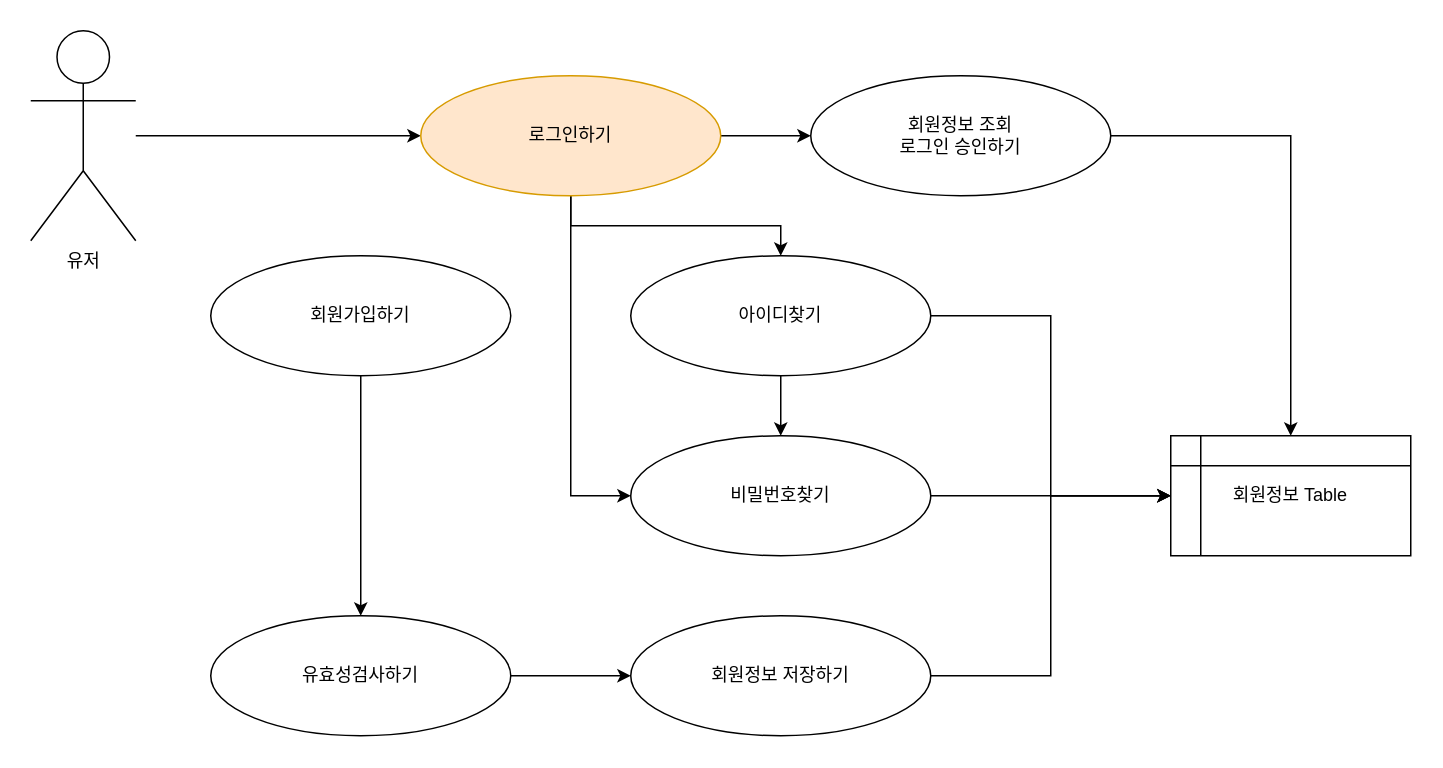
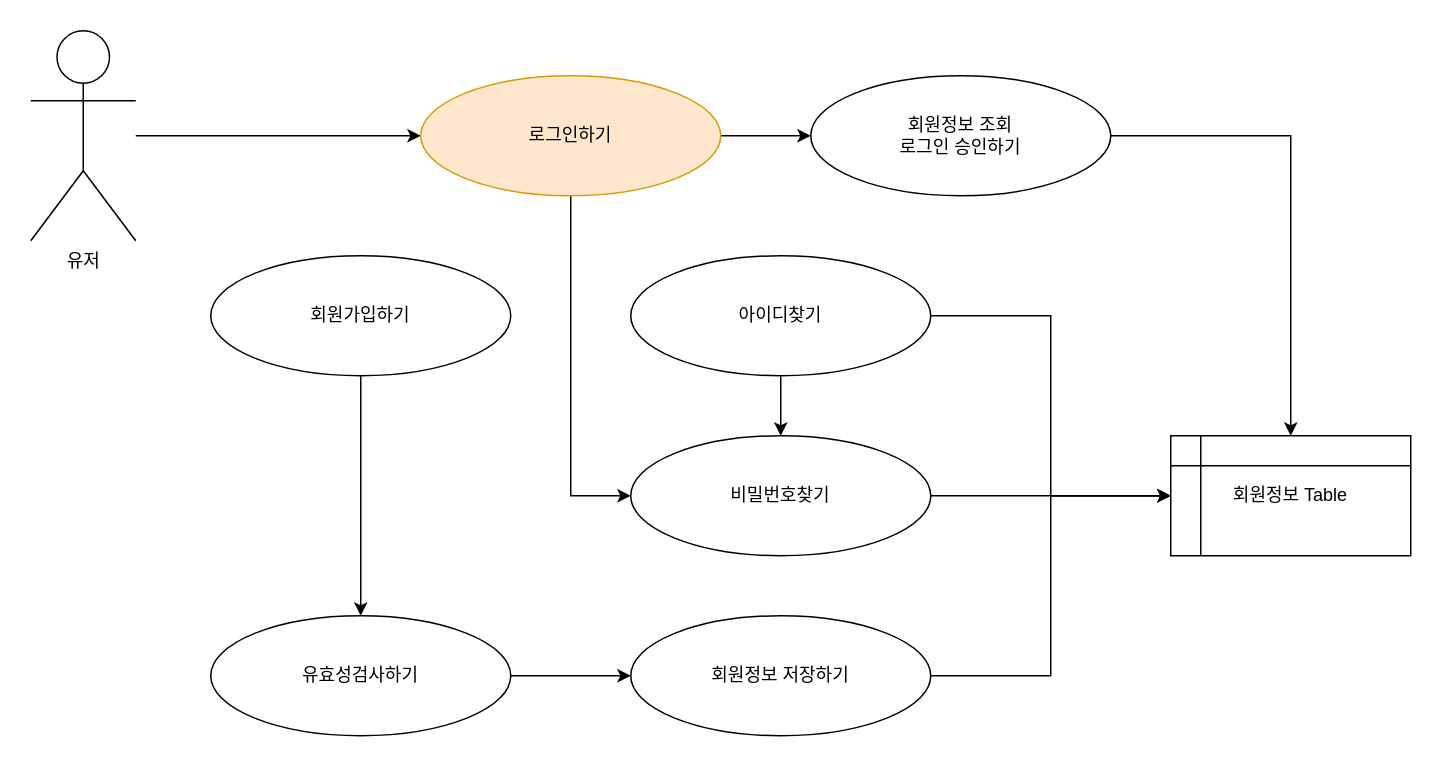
edge "로그인하기" -> "아이디찾기": removed
